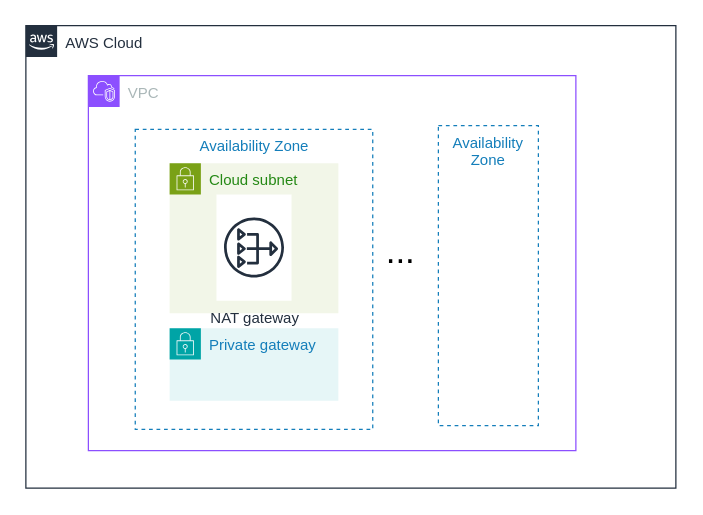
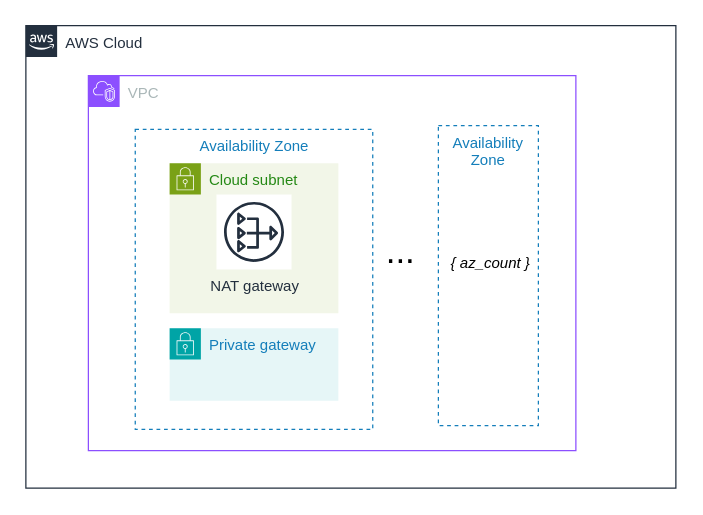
node "NAT gateway": size 75x106 -> 75x75
node "{ az_count }": added
